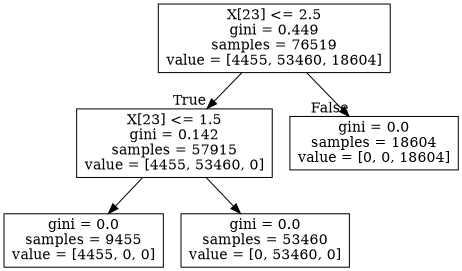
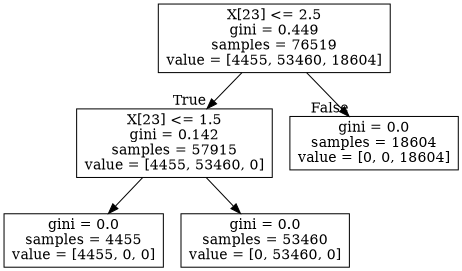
node "gini = 0.0 samples = 9455 value = [4455, 0, 0]": label "gini = 0.0 samples = 9455 value = [4455, 0, 0]" -> "gini = 0.0 samples = 4455 value = [4455, 0, 0]"
